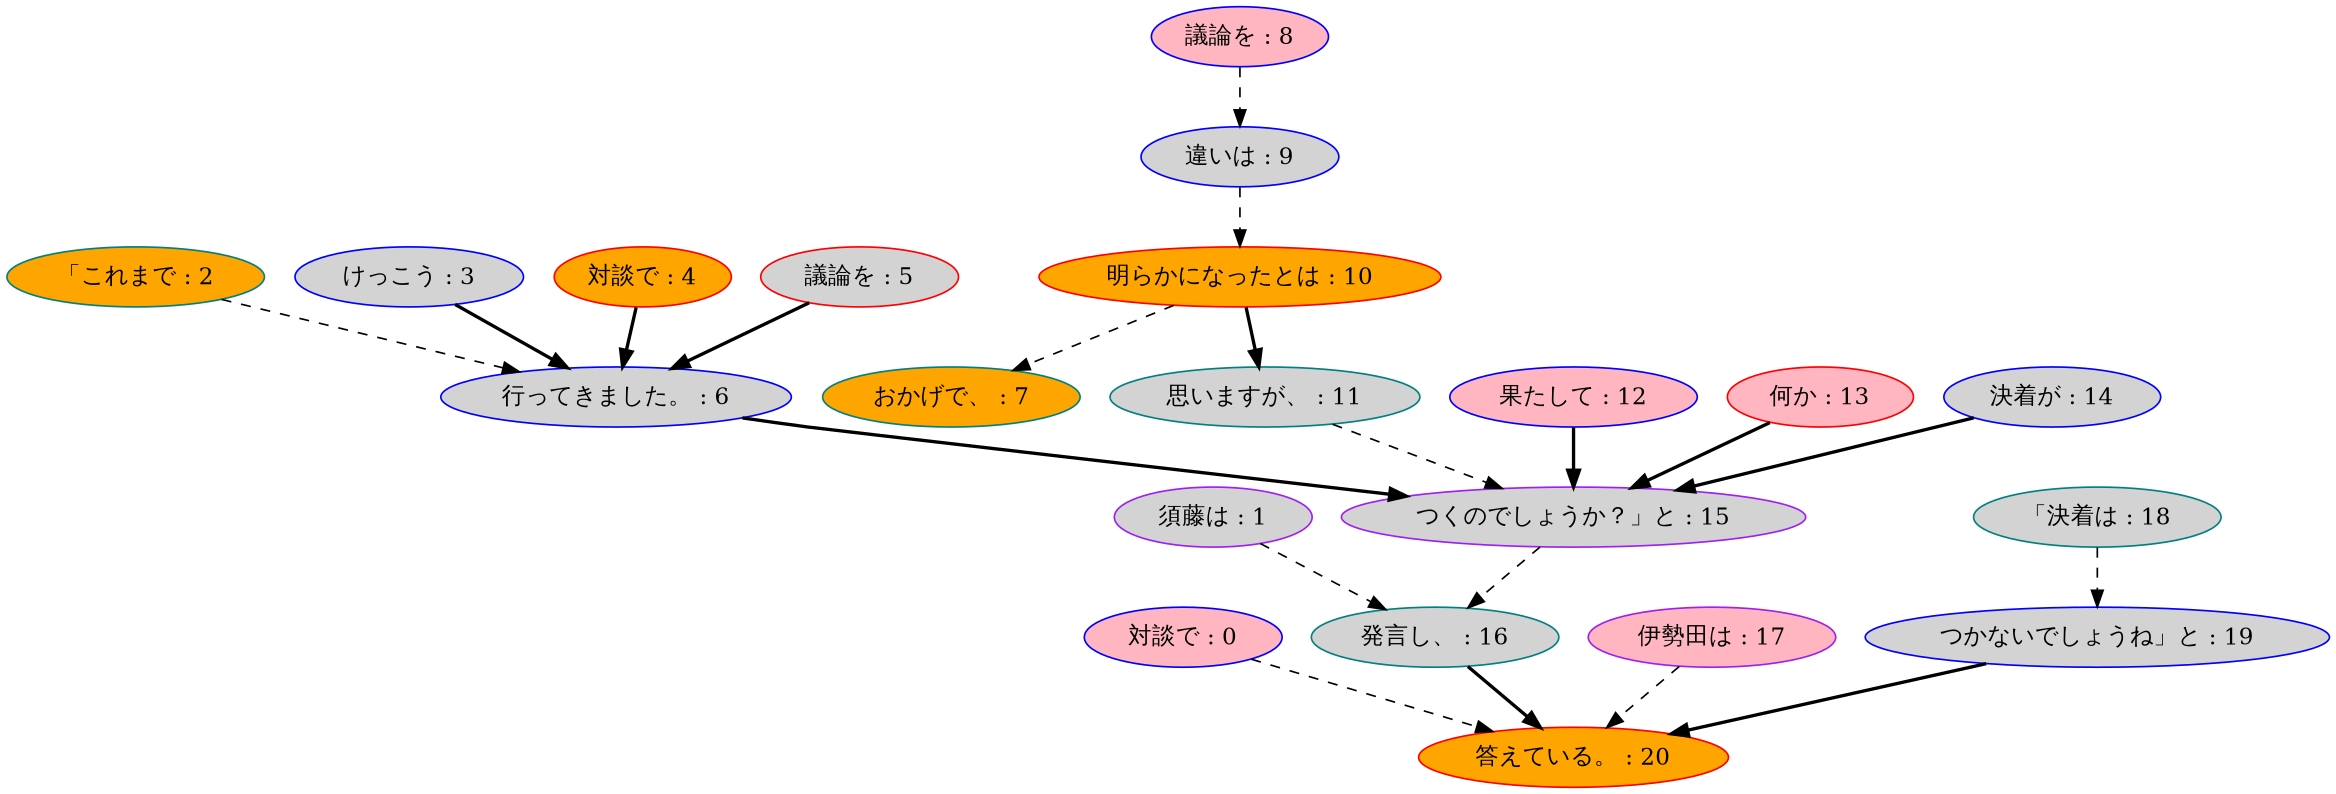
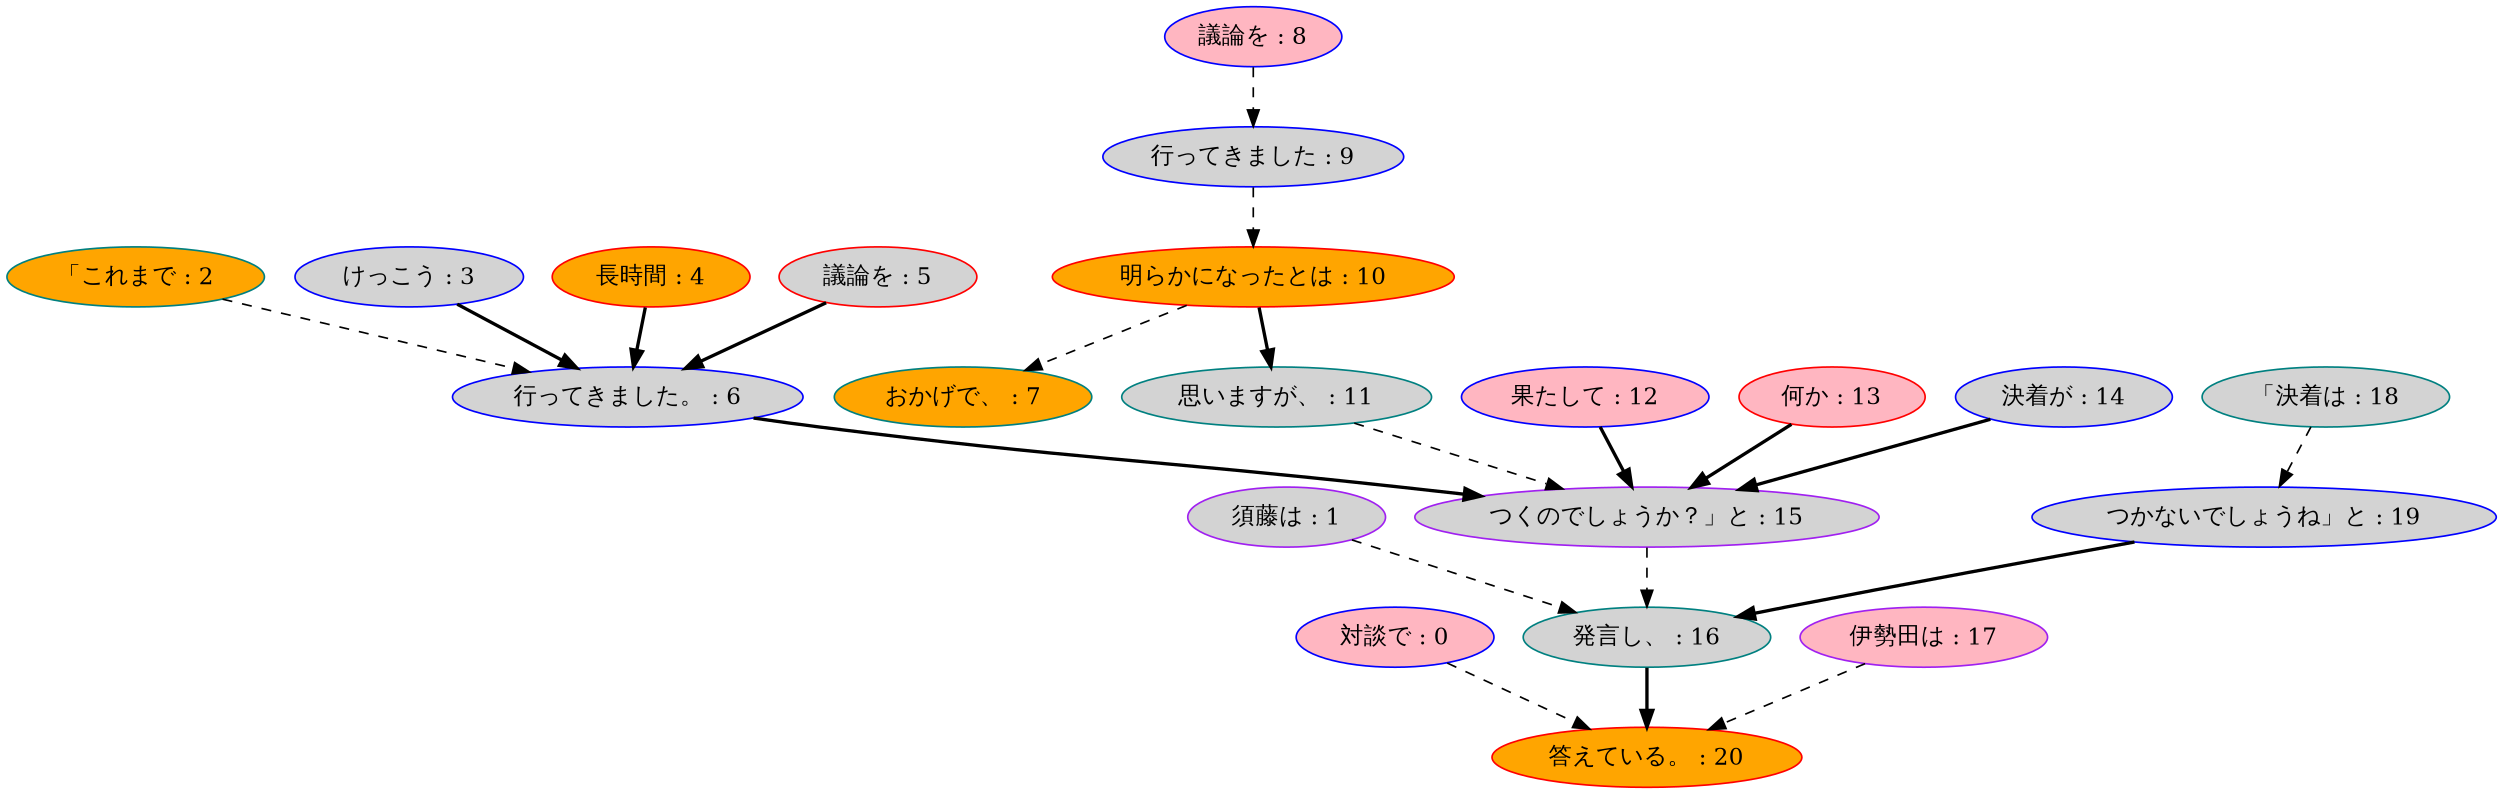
node "違いは : 9": label "違いは : 9" -> "行ってきました : 9"
node "対談で : 4": label "対談で : 4" -> "長時間 : 4"
edge "つかないでしょうね」と : 19" -> "答えている。 : 20": now "つかないでしょうね」と : 19" -> "発言し、 : 16"
